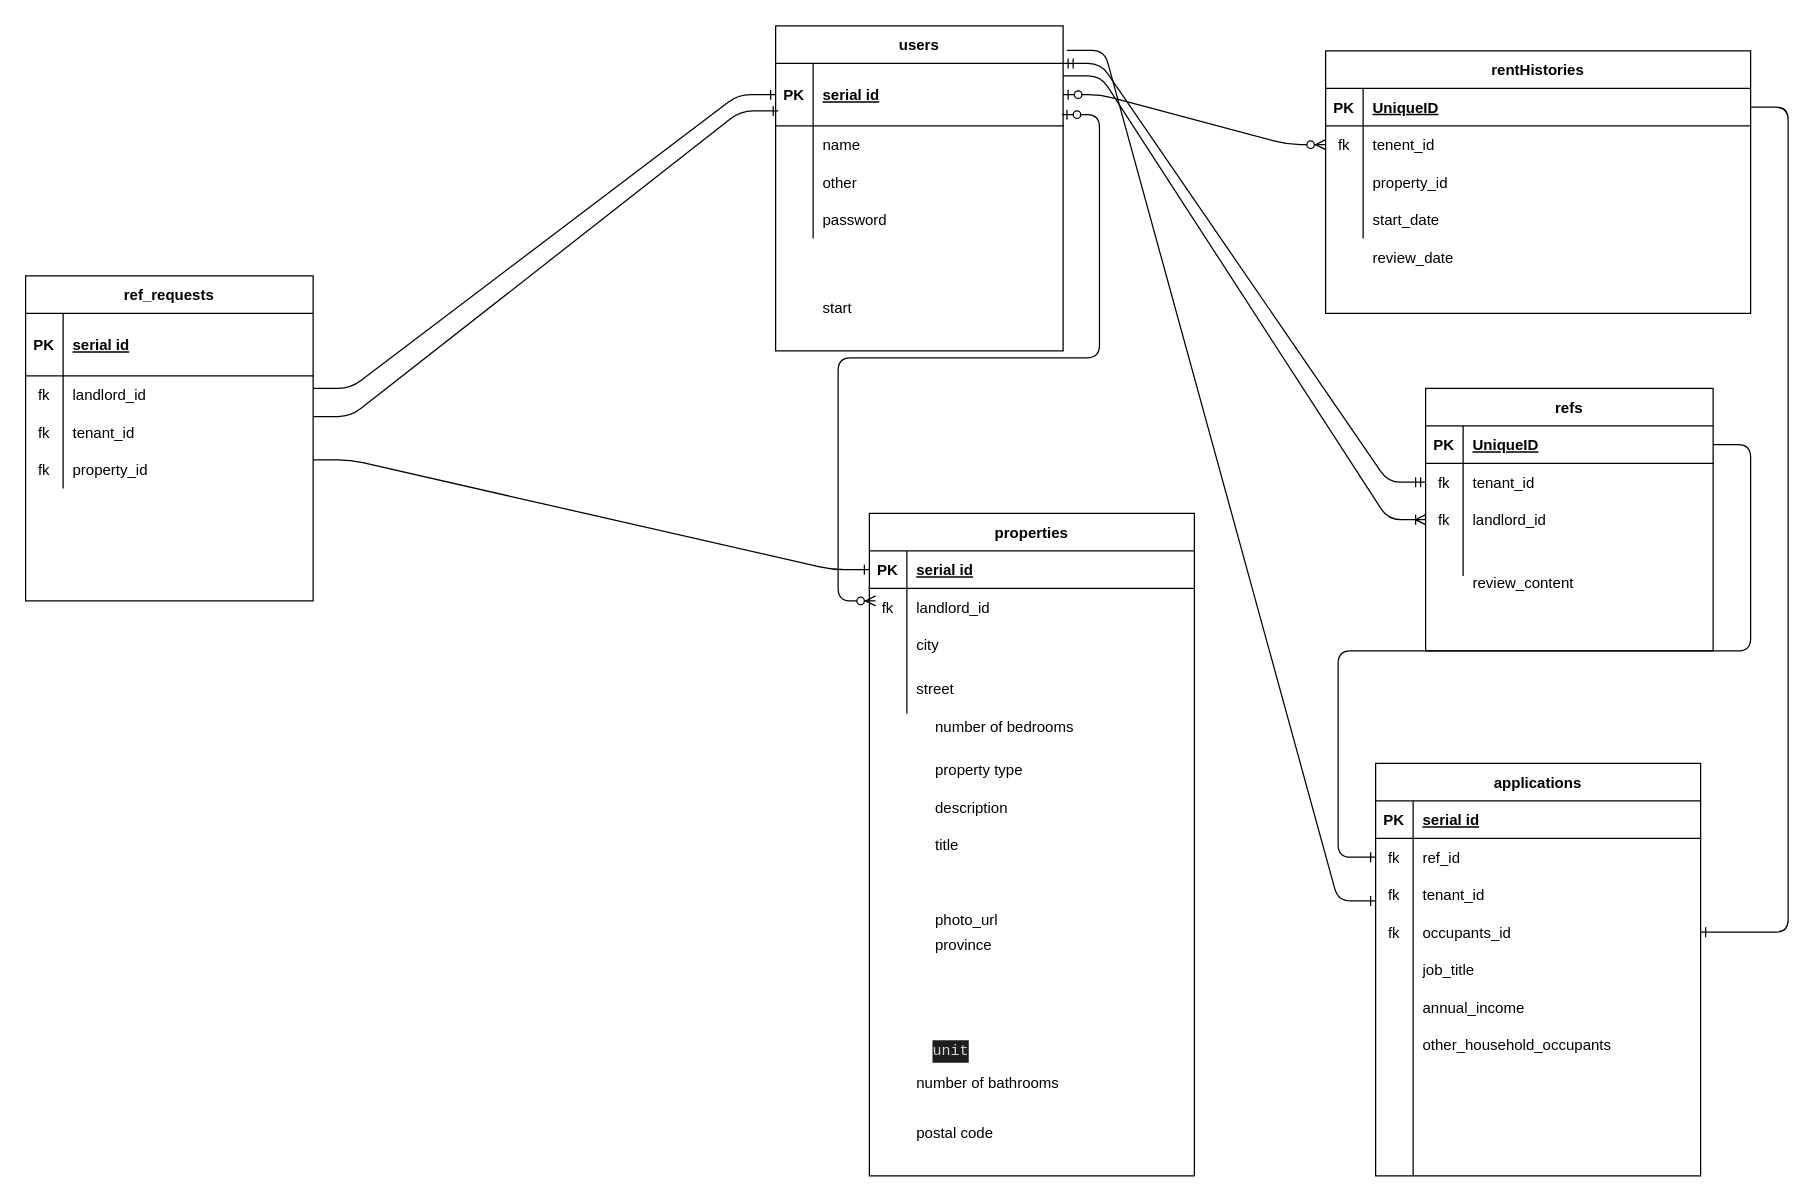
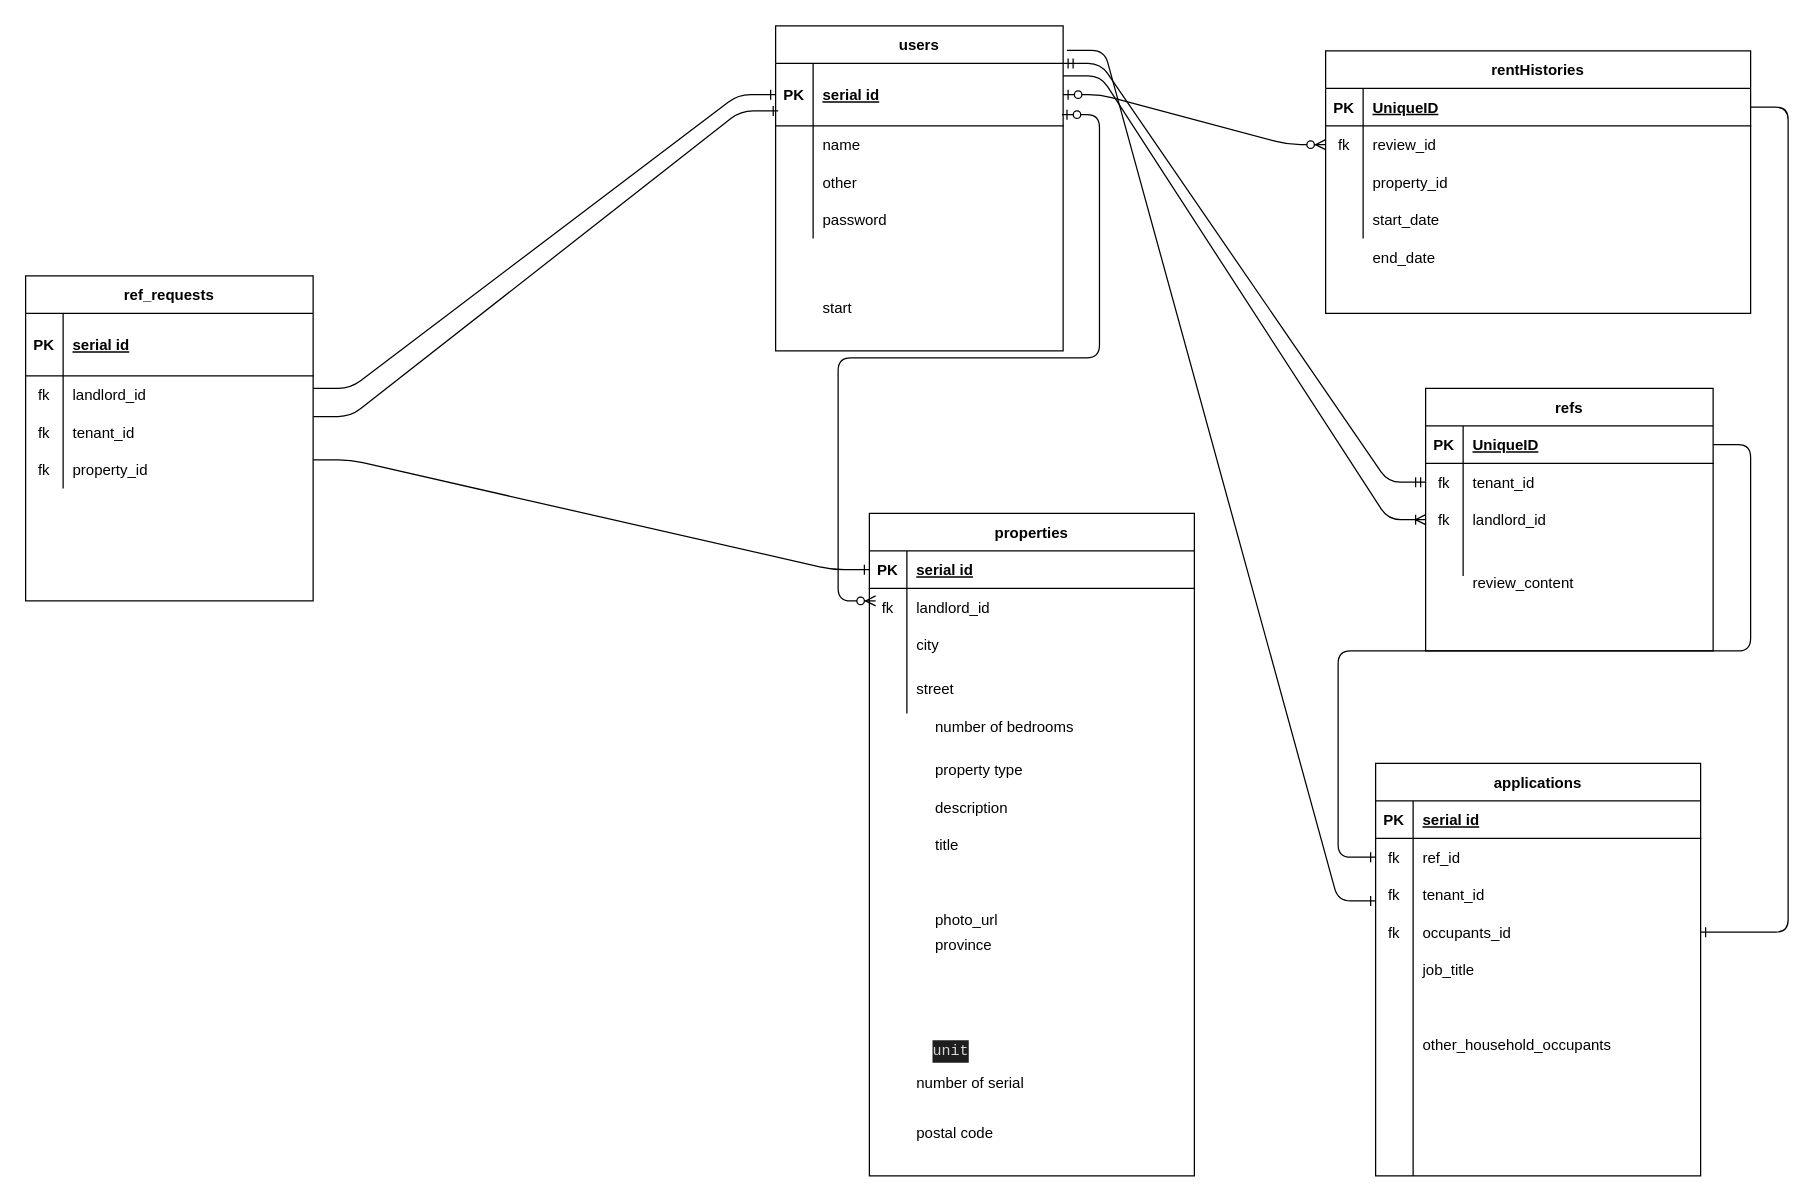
node "tenent_id": label "tenent_id" -> "review_id"
node "review_date": label "review_date" -> "end_date"
node "annual_income": removed
node "number of bathrooms": label "number of bathrooms" -> "number of serial"
